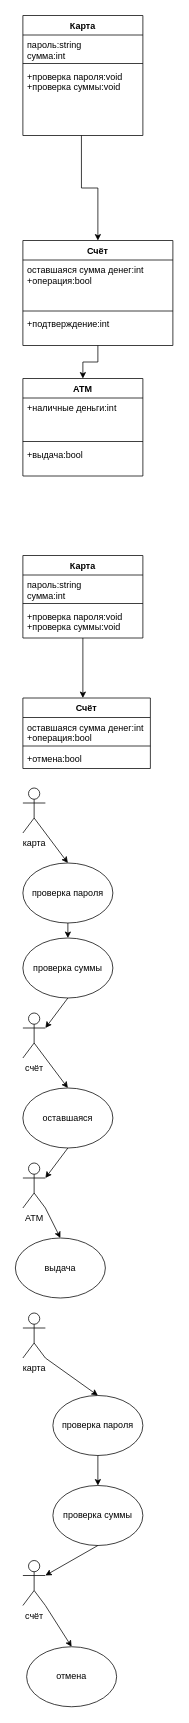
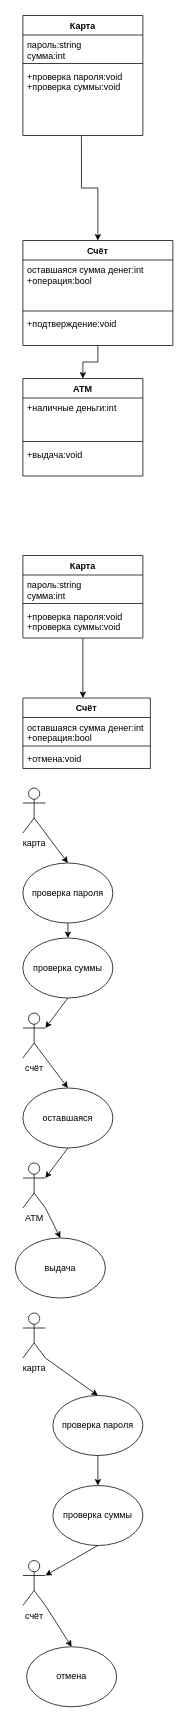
node "+подтверждение:int": label "+подтверждение:int" -> "+подтверждение:void"
node "+выдача:bool": label "+выдача:bool" -> "+выдача:void"
node "+отмена:bool": label "+отмена:bool" -> "+отмена:void"
